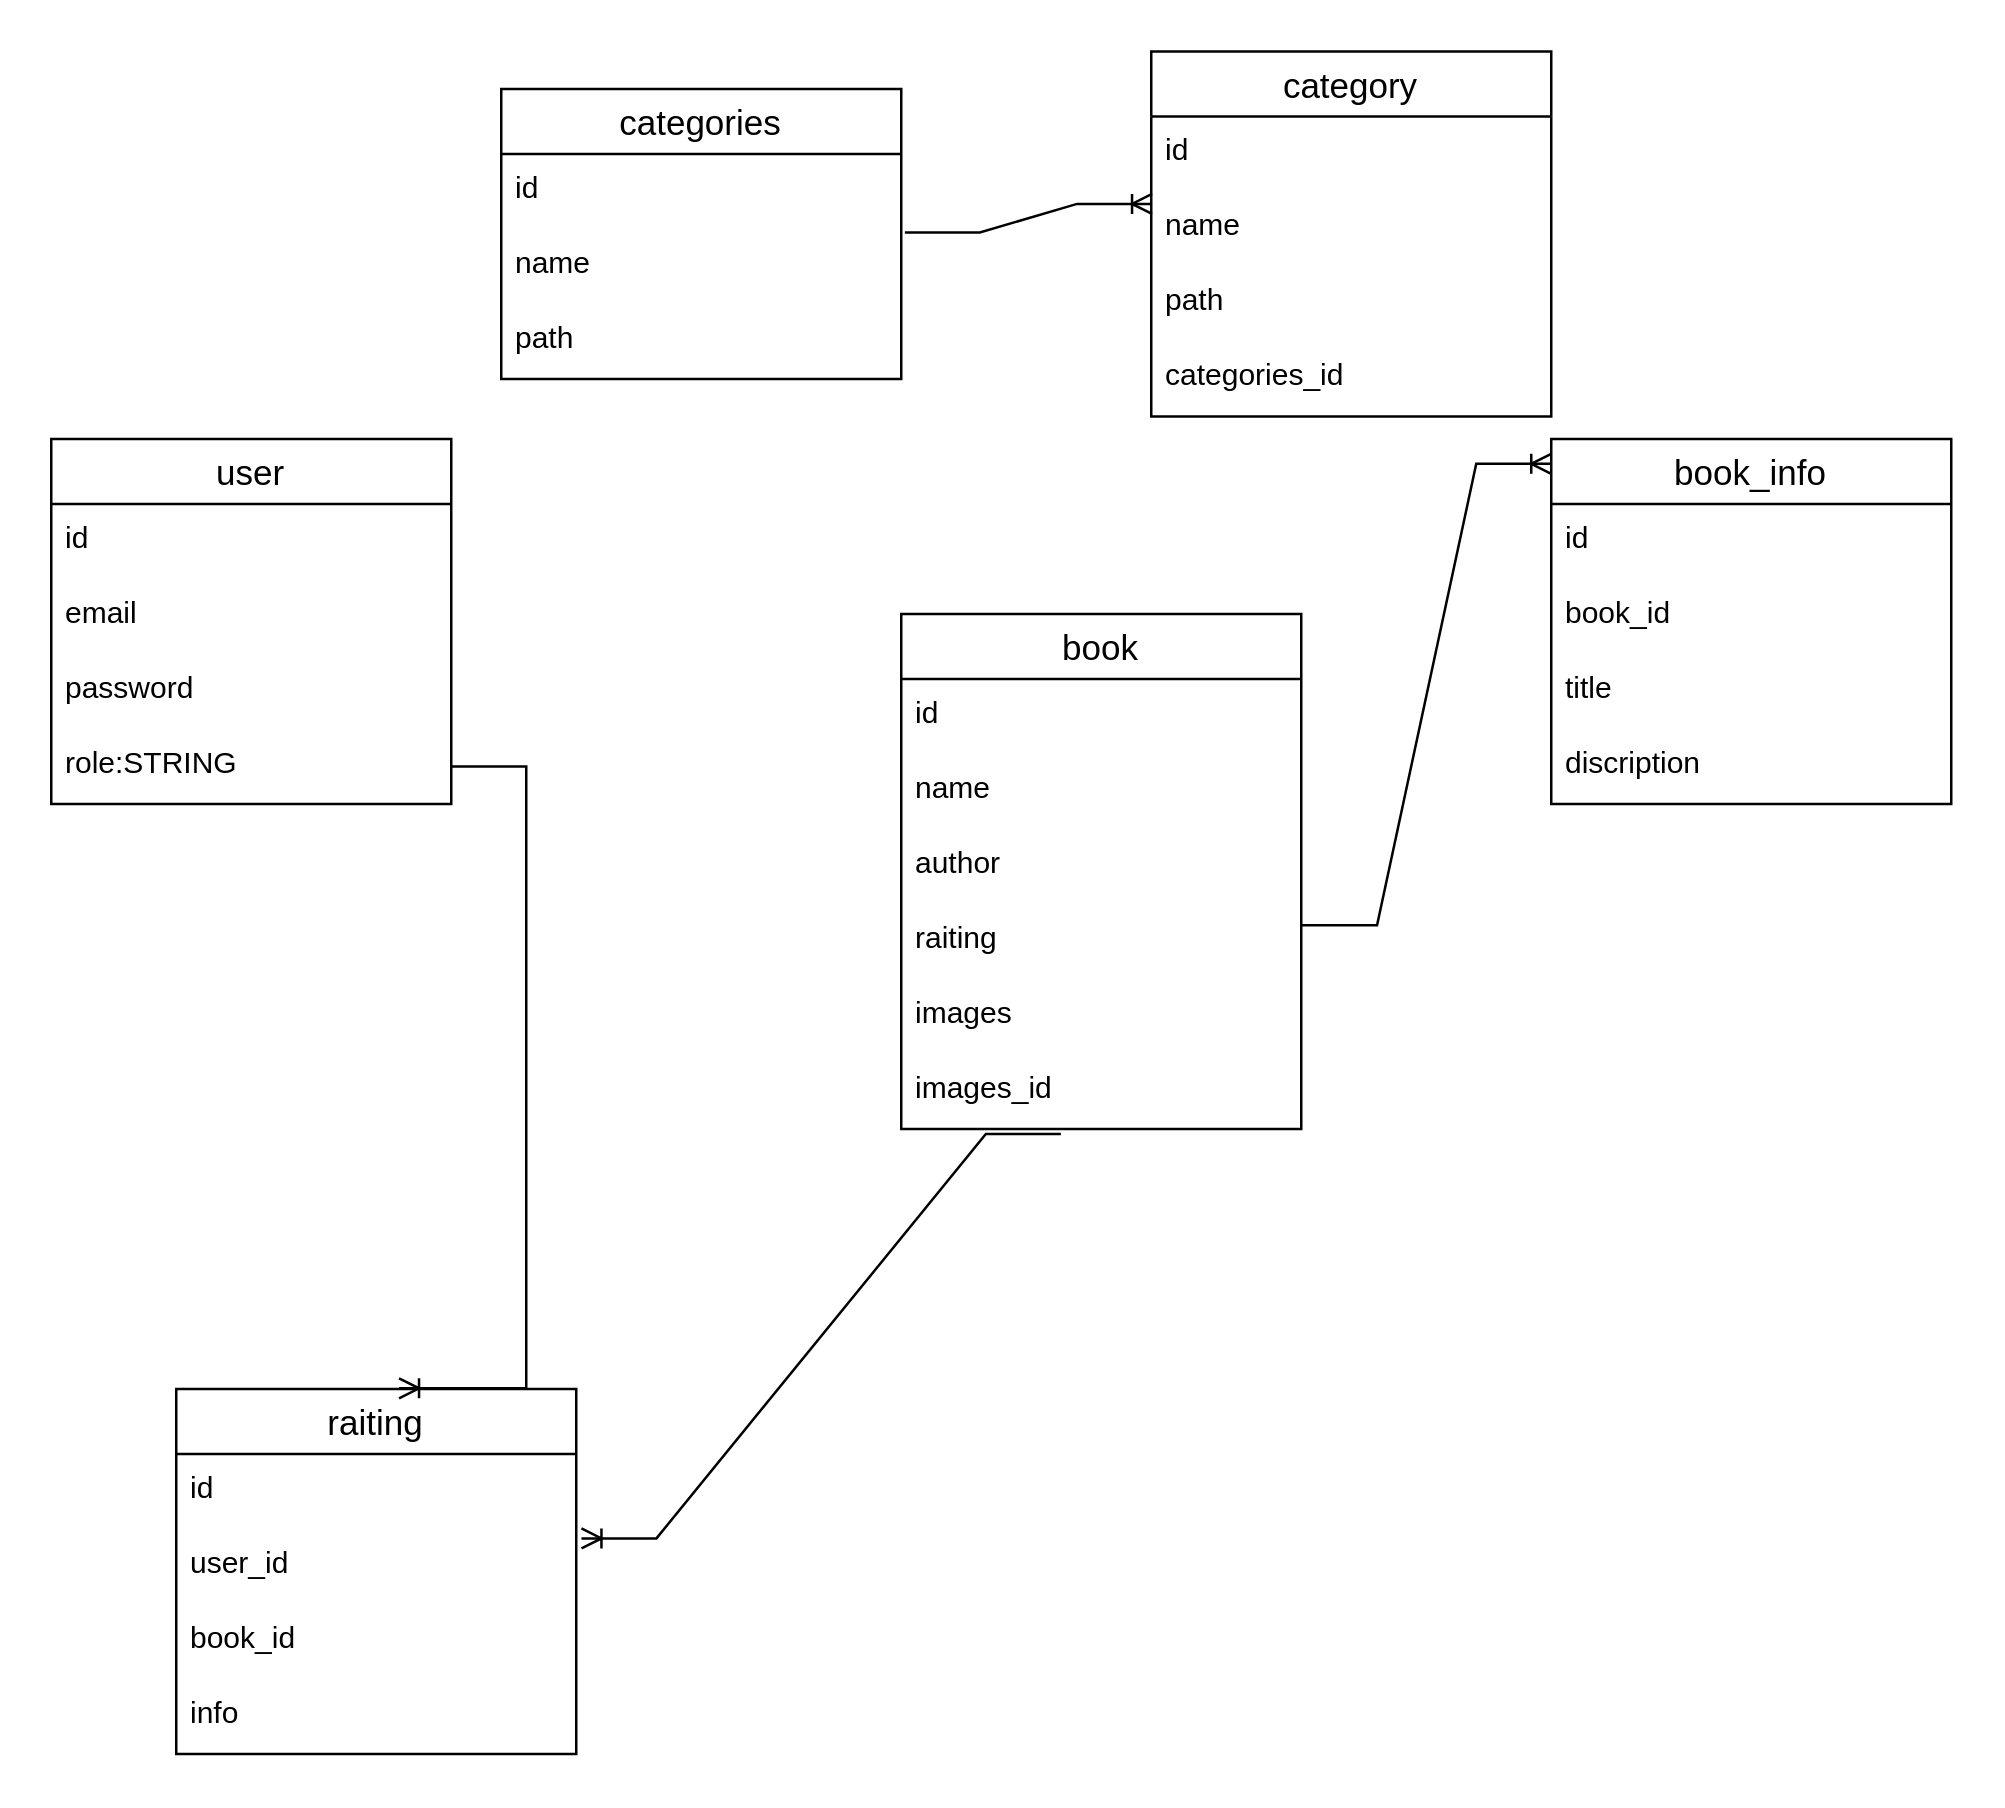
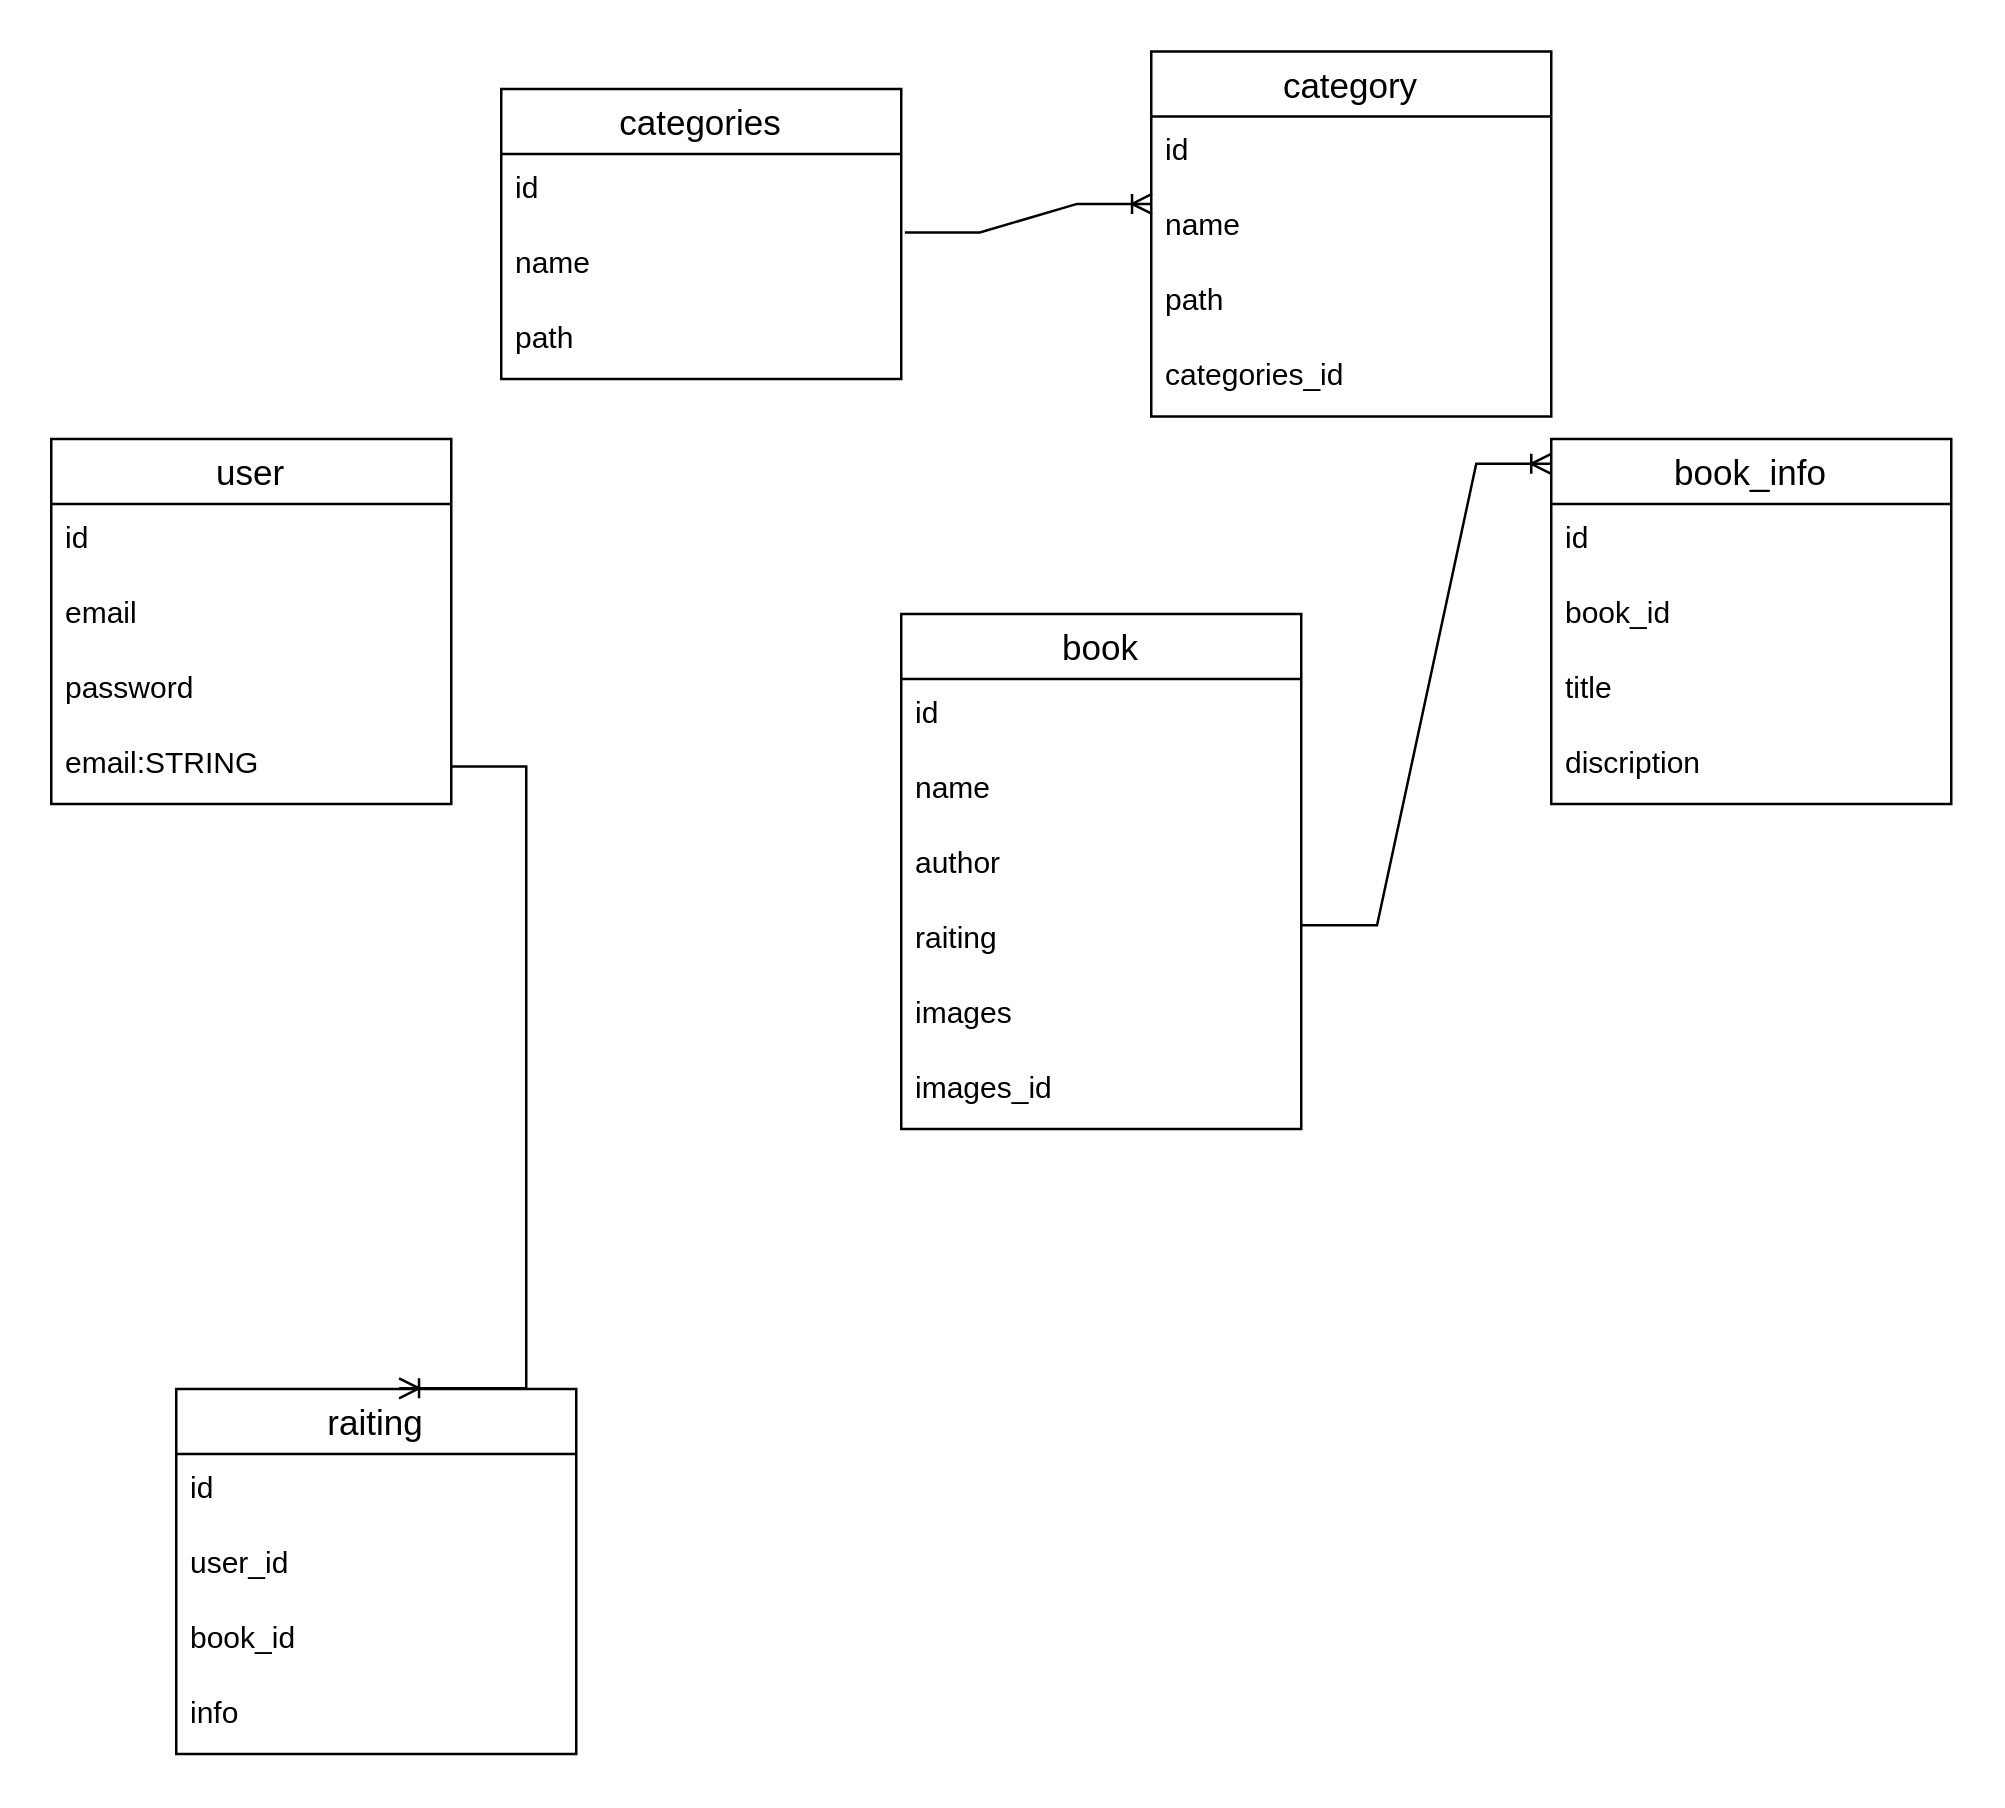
node "role:STRING": label "role:STRING" -> "email:STRING"
edge "images_id" -> "user_id": removed
